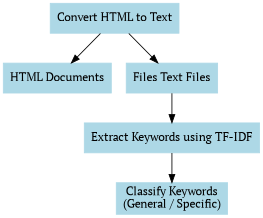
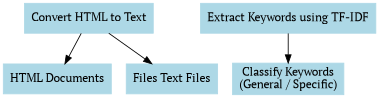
edge "Files Text Files" -> "Extract Keywords using TF-IDF": removed
